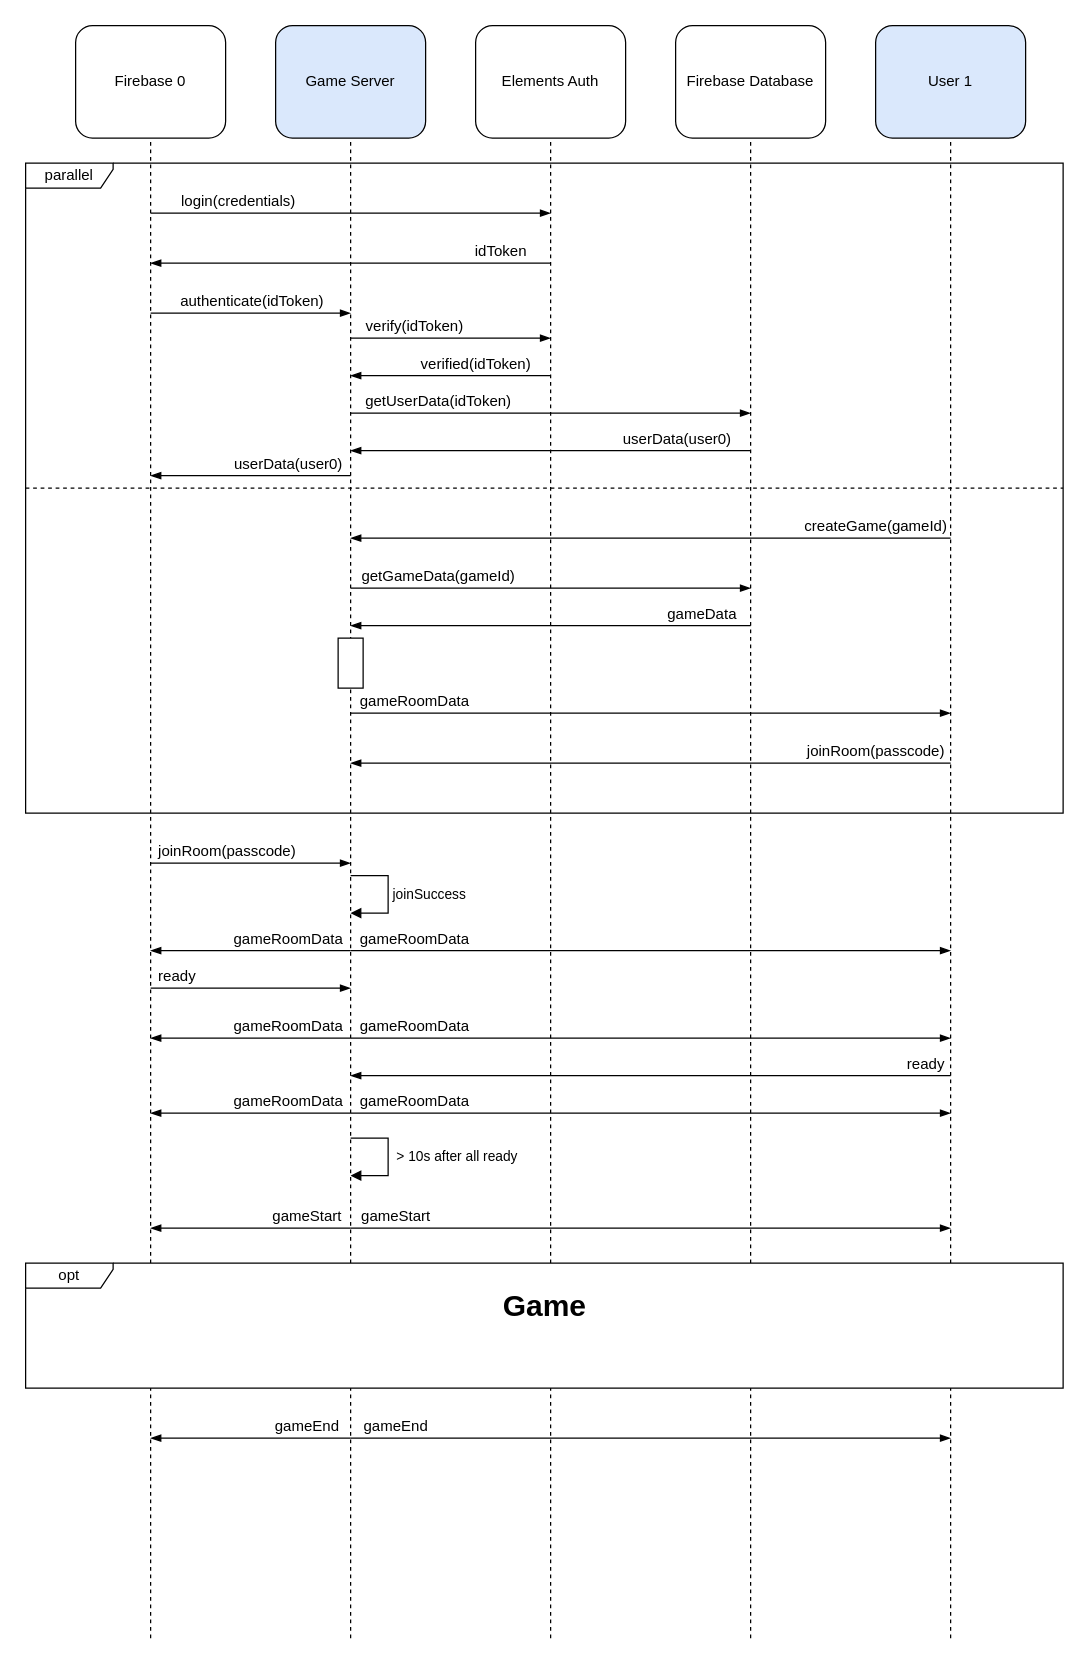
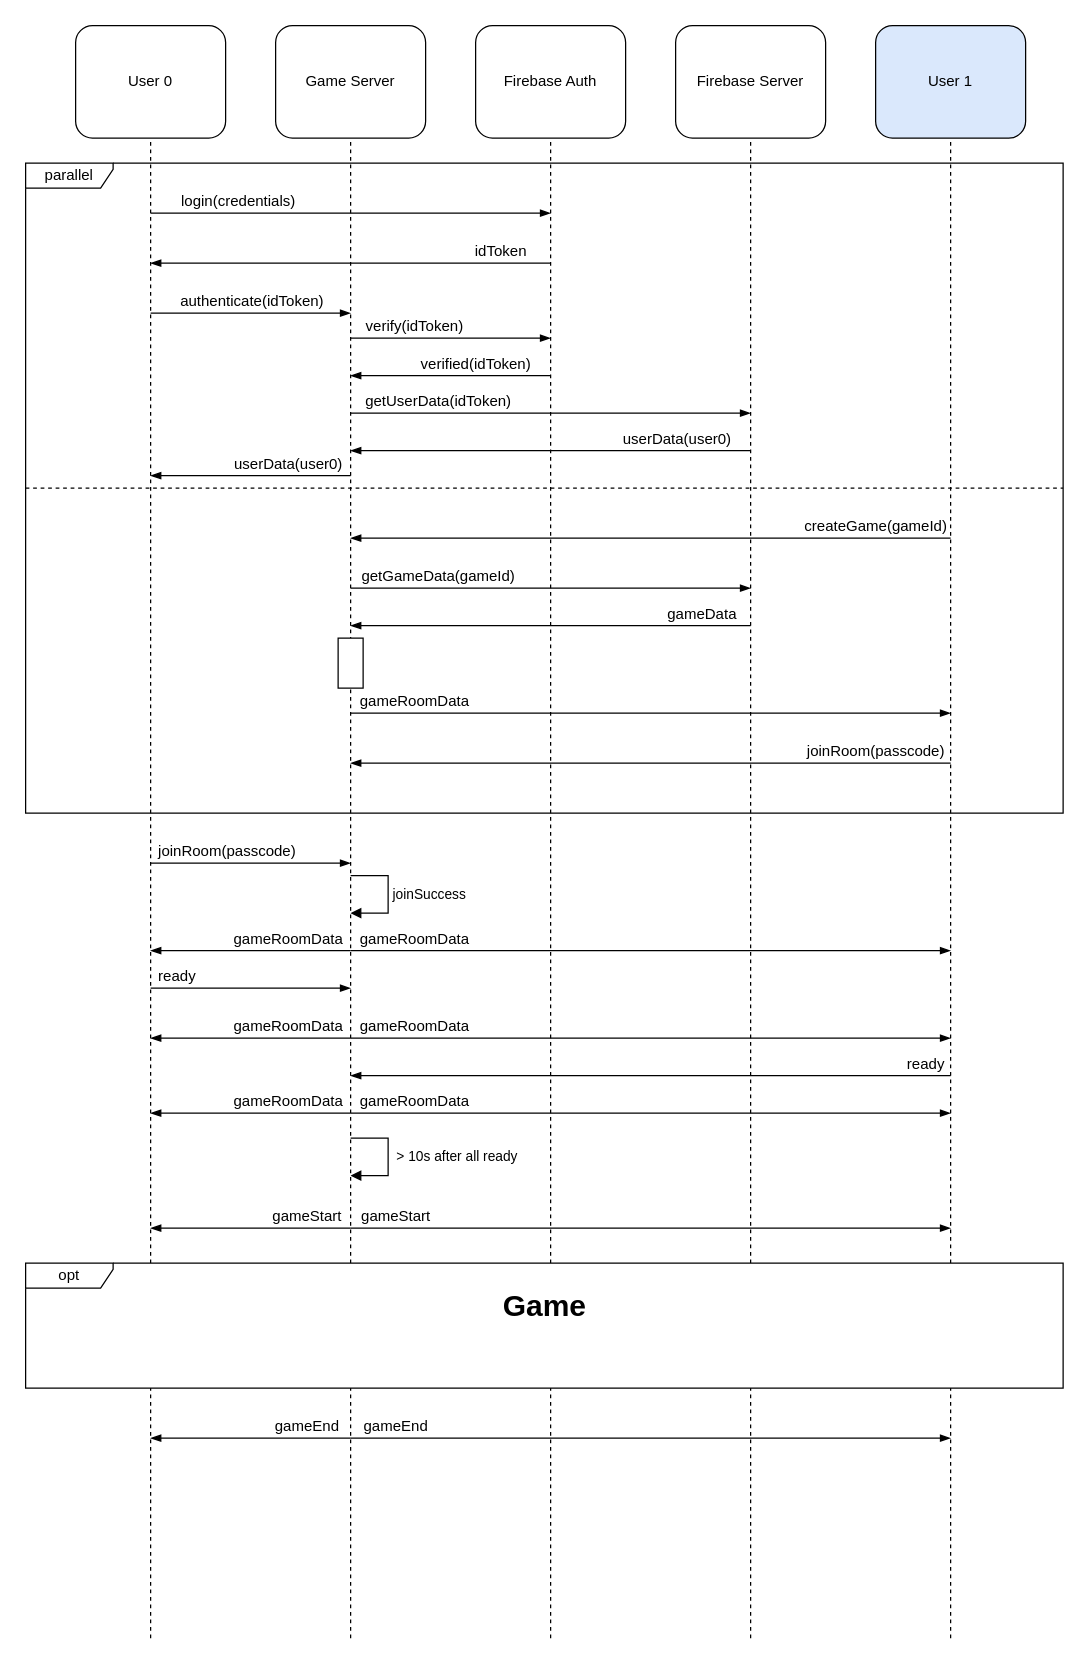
node "Firebase 0": label "Firebase 0" -> "User 0"
node "Game Server": fillcolor #dae8fc -> #ffffff
node "Elements Auth": label "Elements Auth" -> "Firebase Auth"
node "Firebase Database": label "Firebase Database" -> "Firebase Server"
